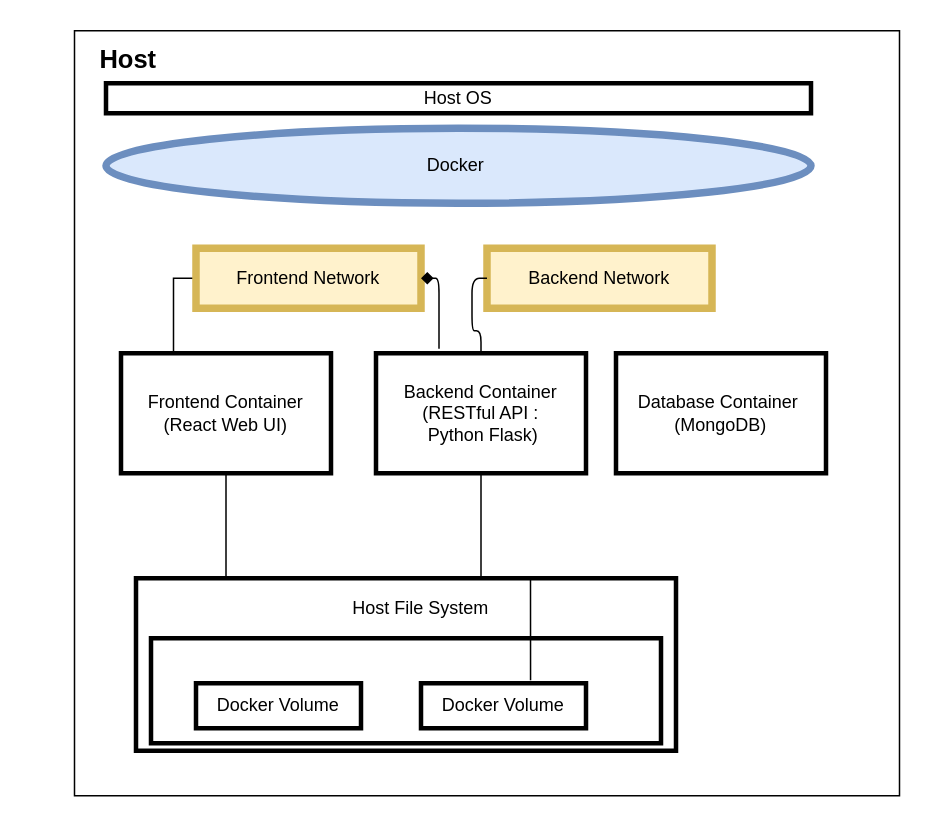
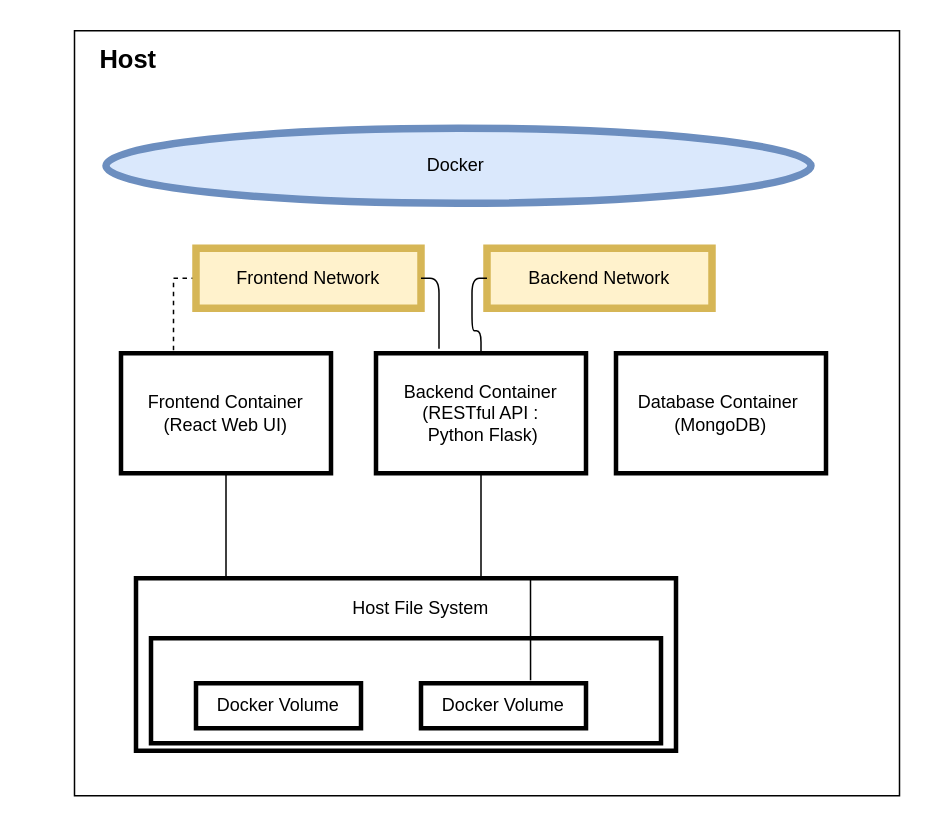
node "Host OS": removed
edge "Backend Container (RESTful API : Python Flask)" -> "Frontend Network": arrowhead diamond -> none
edge "Frontend Network" -- "Frontend Container (React Web UI)": style solid -> dashed
